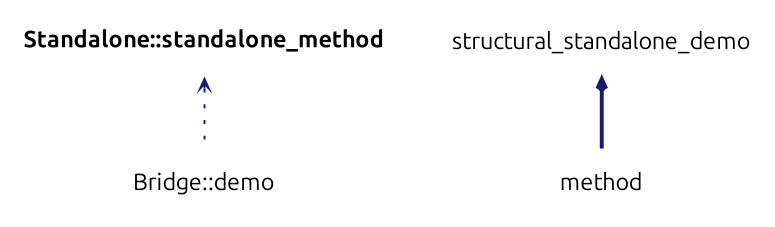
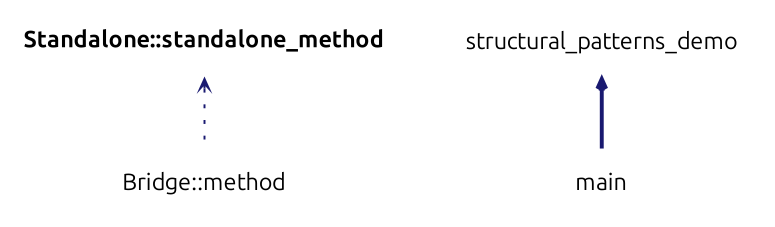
node "structural_standalone_demo": label "structural_standalone_demo" -> "structural_patterns_demo"
node "Bridge::demo": label "Bridge::demo" -> "Bridge::method"
node "method": label "method" -> "main"
